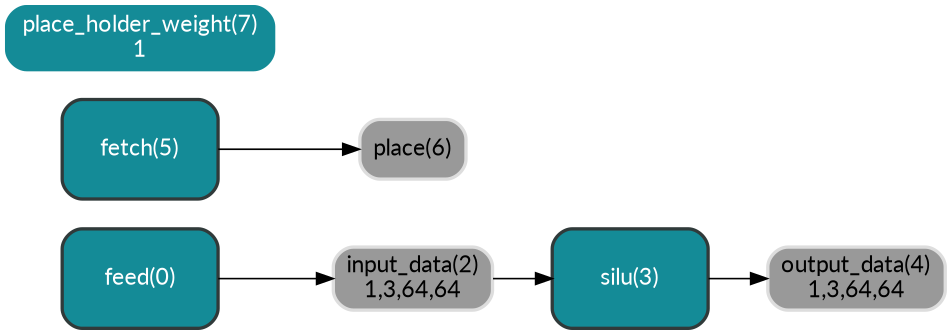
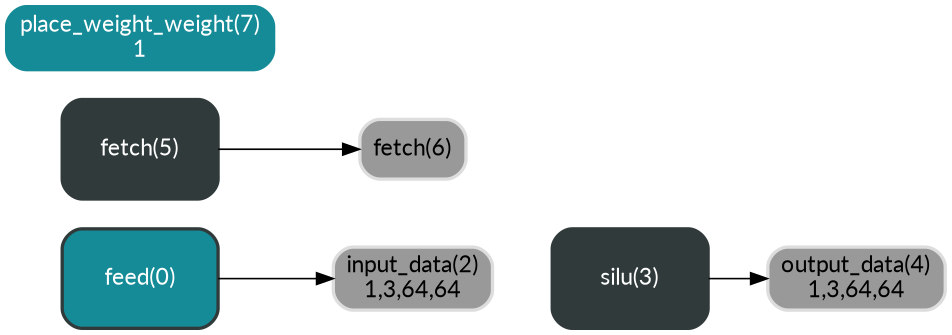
node "place_holder_weight(7) 1": label "place_holder_weight(7) 1" -> "place_weight_weight(7) 1"
node "fetch(5)": fillcolor #148b97 -> #303a3a
node "place(6)": label "place(6)" -> "fetch(6)"
edge "input_data(2) 1,3,64,64" -> "silu(3)": removed
node "silu(3)": fillcolor #148b97 -> #303a3a
